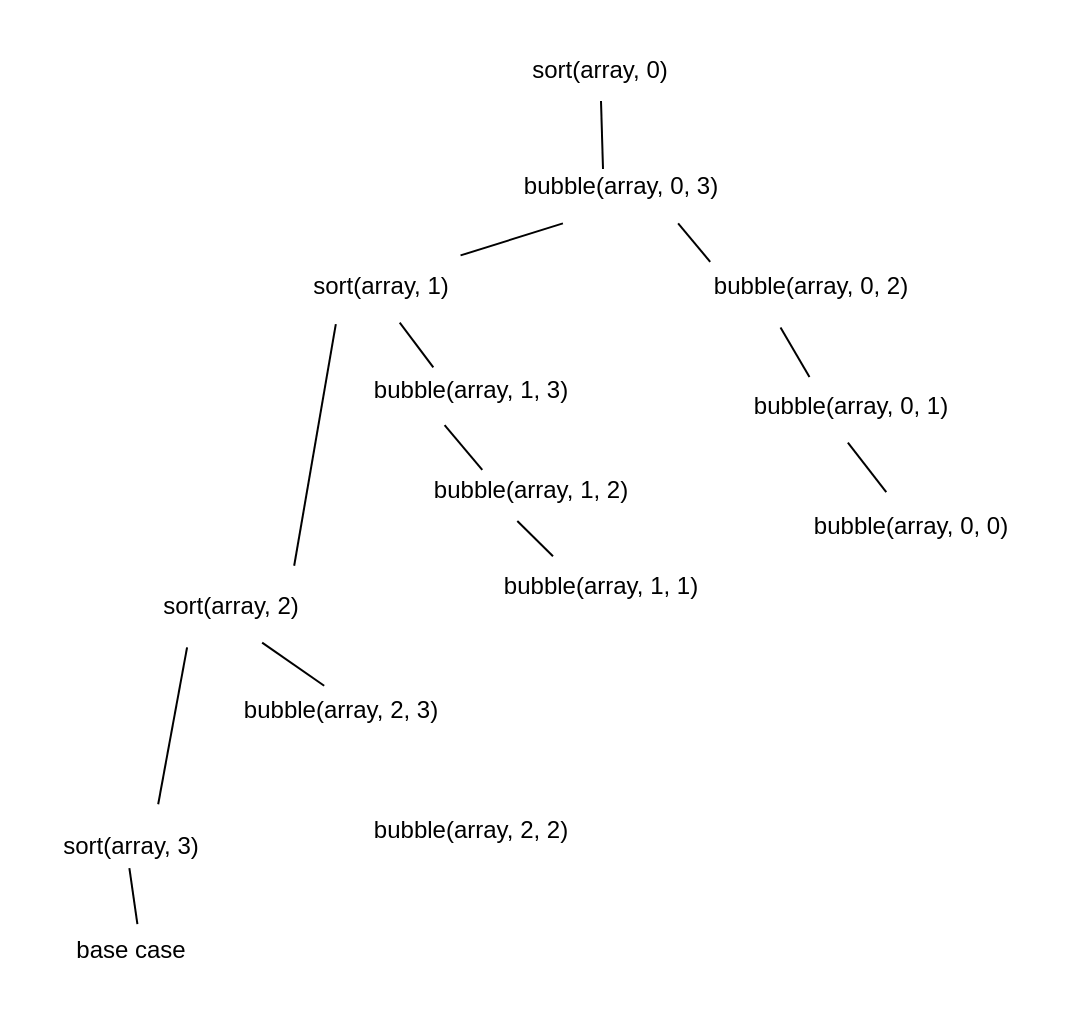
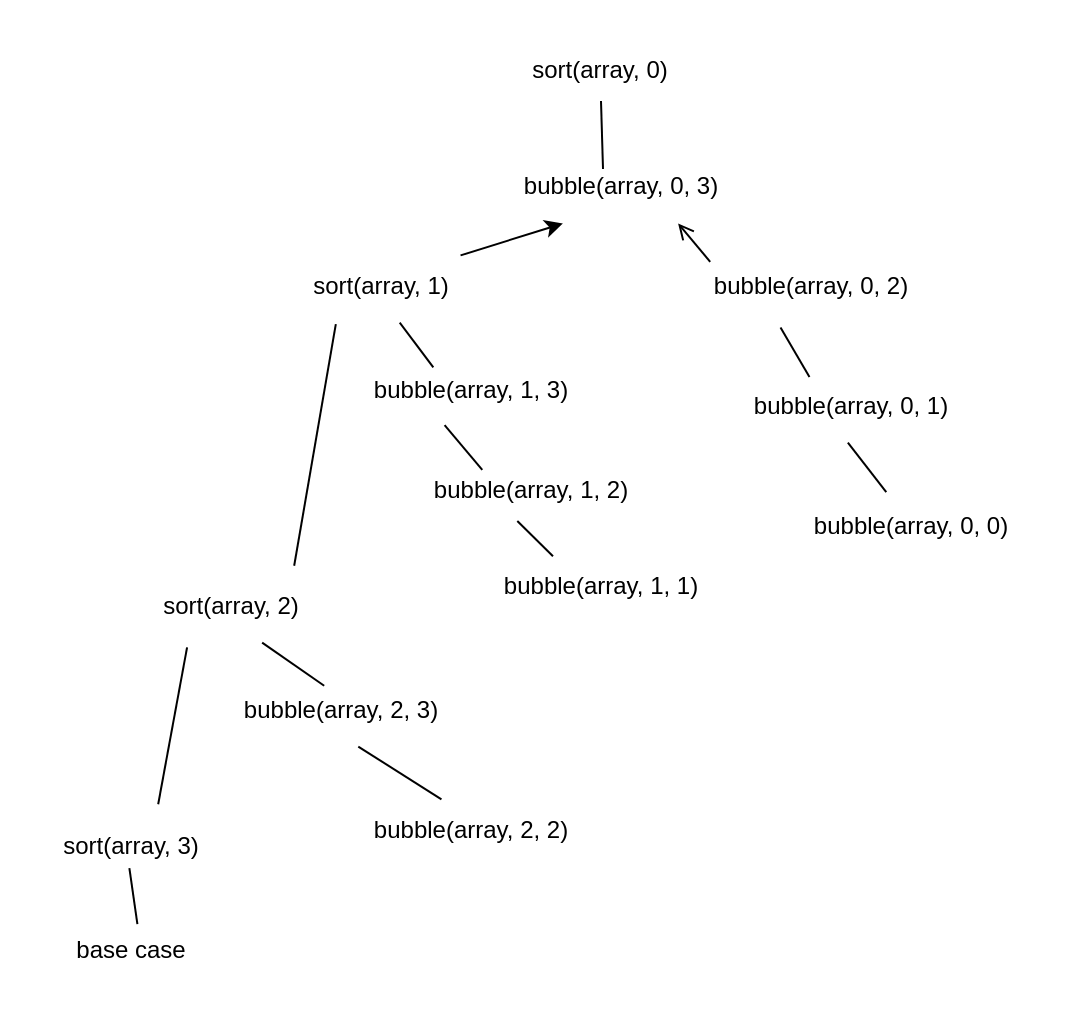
edge "bubble(array, 0, 3)" -- "sort(array, 1)": arrowhead none -> classic
edge "bubble(array, 0, 3)" -- "bubble(array, 0, 2)": arrowhead none -> open
edge "bubble(array, 2, 3)" -- "bubble(array, 2, 2)": added
